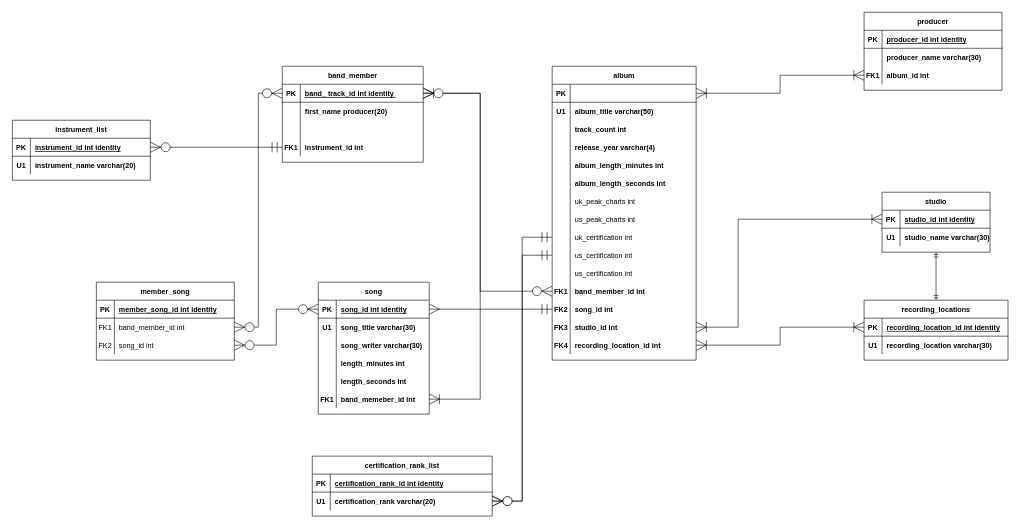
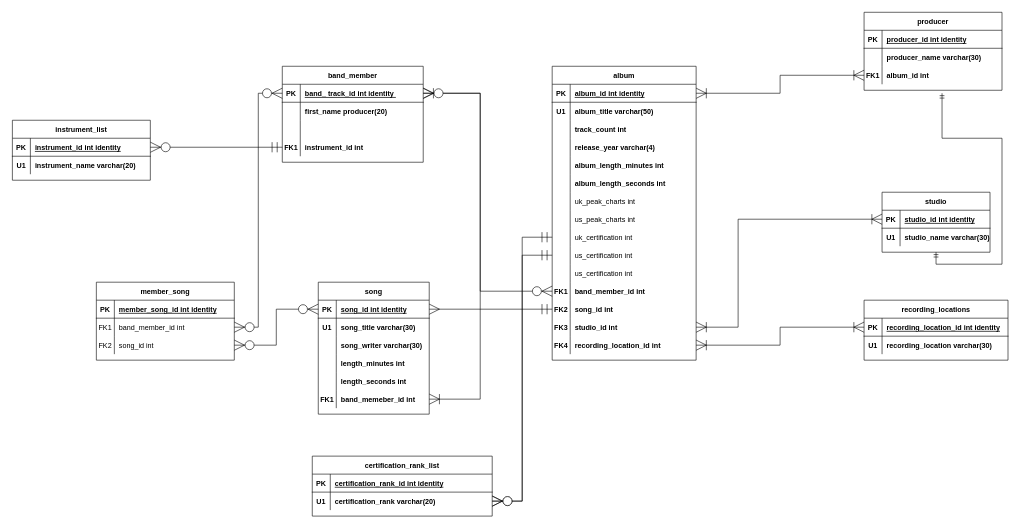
node "album_id int identity": added
edge "studio" -- "recording_locations": now "studio" -- "album_id int"
